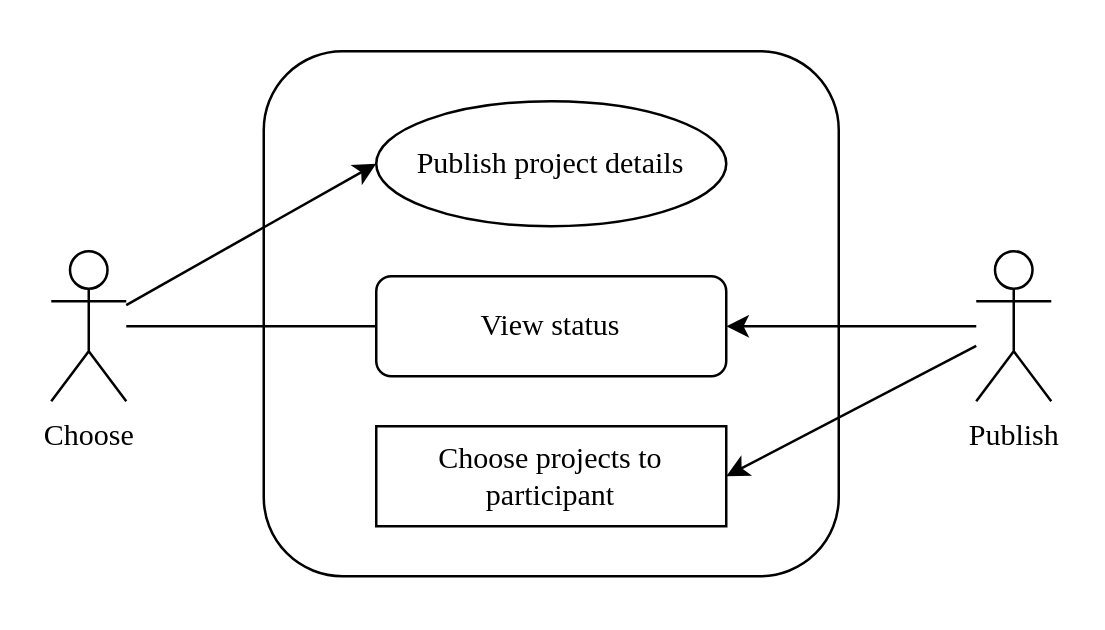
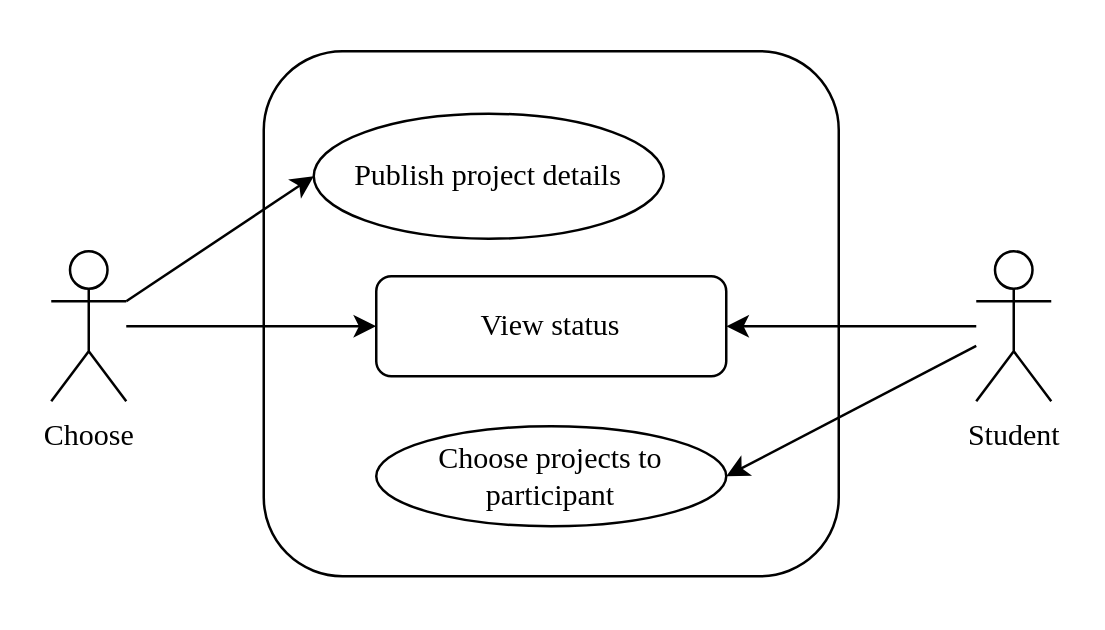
node "Publish project details": moved (551, 164) -> (489, 176)
edge "Choose" -- "View status": arrowhead none -> classic
node "Publish": label "Publish" -> "Student"
node "Choose projects to participant": shape rectangle -> ellipse
